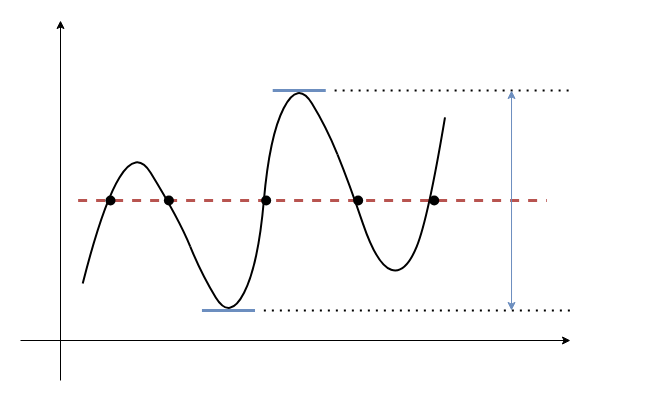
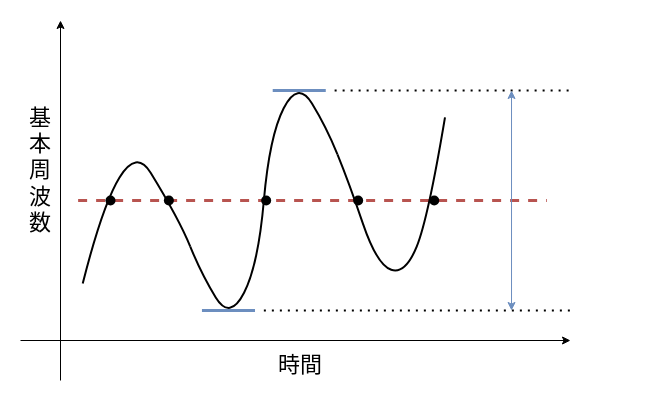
node "基本周波数": added
node "時間": added
